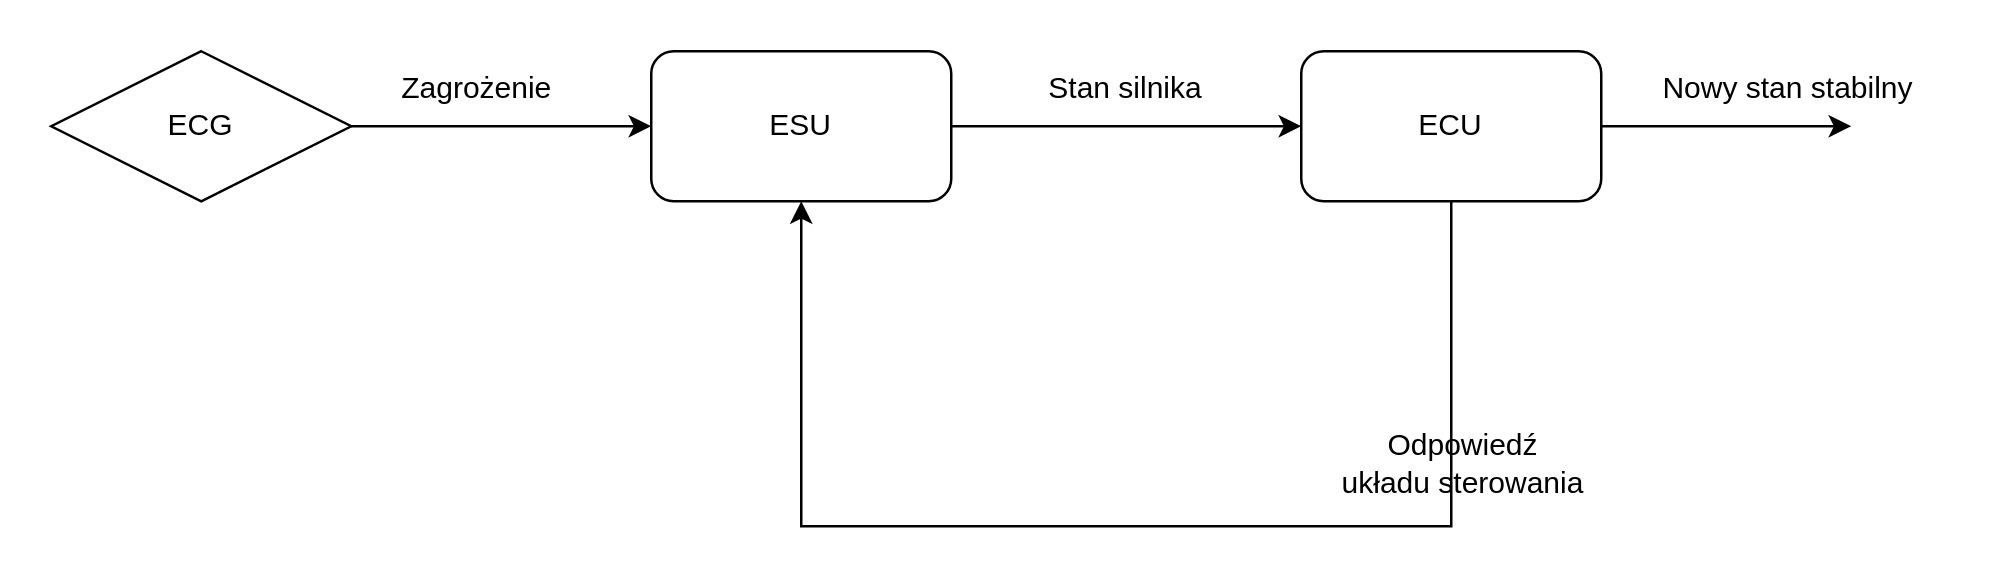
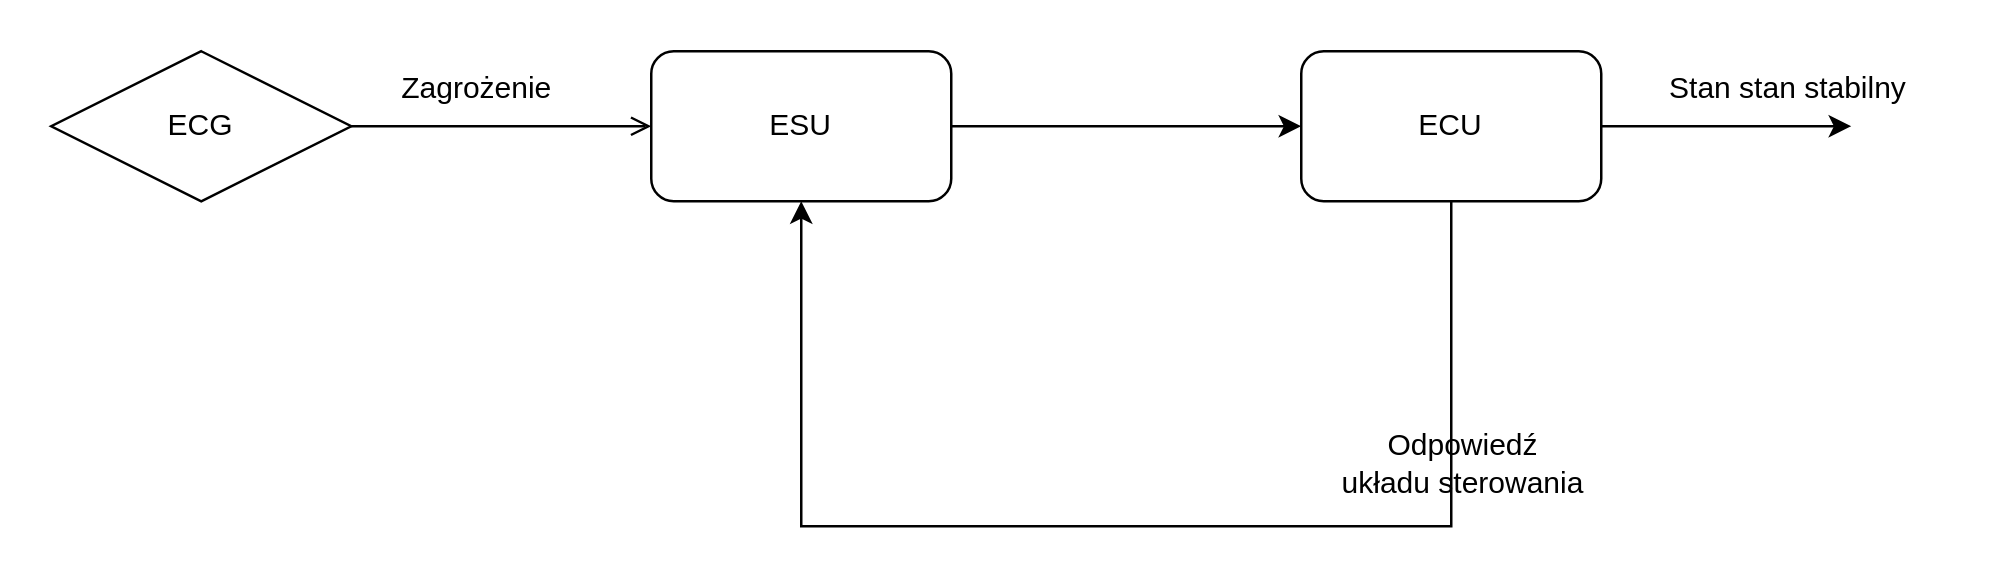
node "Stan silnika": removed
node "Nowy stan stabilny": label "Nowy stan stabilny" -> "Stan stan stabilny"
edge "ECG" -> "ESU": arrowhead classic -> open
